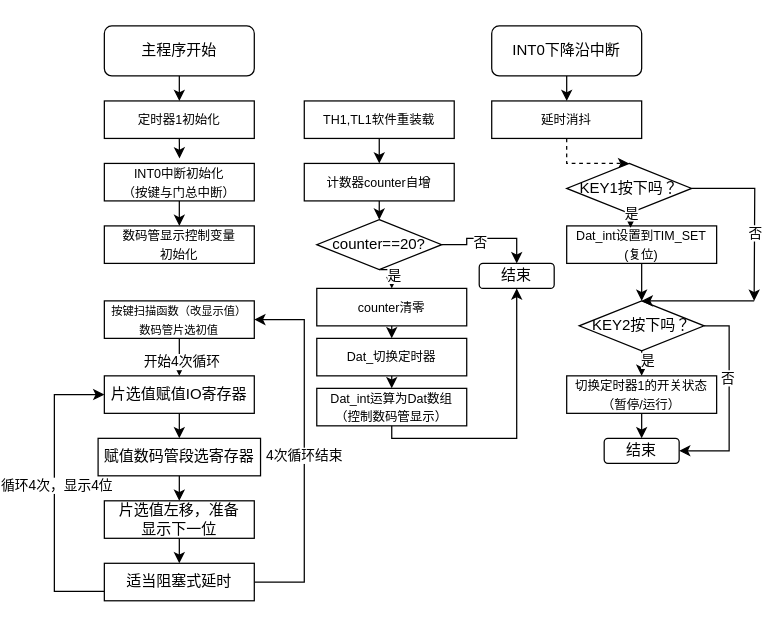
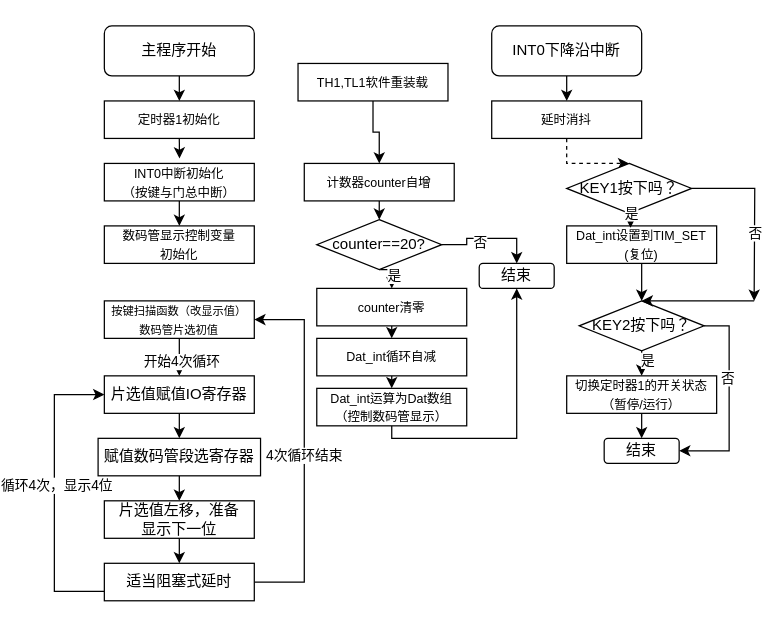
node "TH1,TL1软件重装载": moved (379, 119) -> (373, 82)
node "Dat_切换定时器": label "Dat_切换定时器" -> "Dat_int循环自减"
